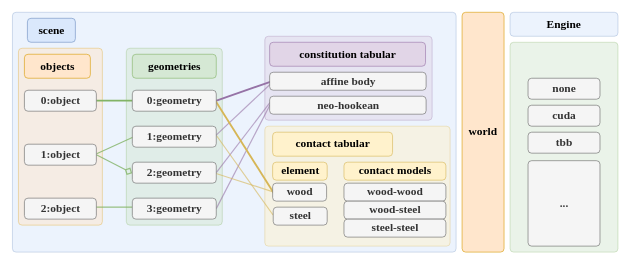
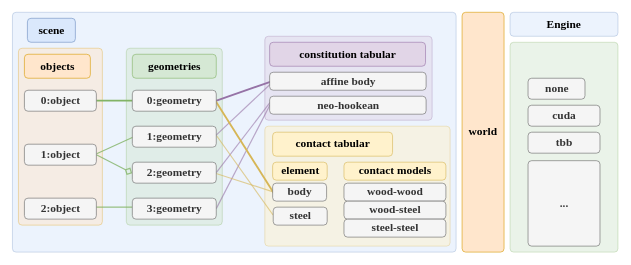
node "none": size 72x21 -> 57x21
node "wood": label "wood" -> "body"
